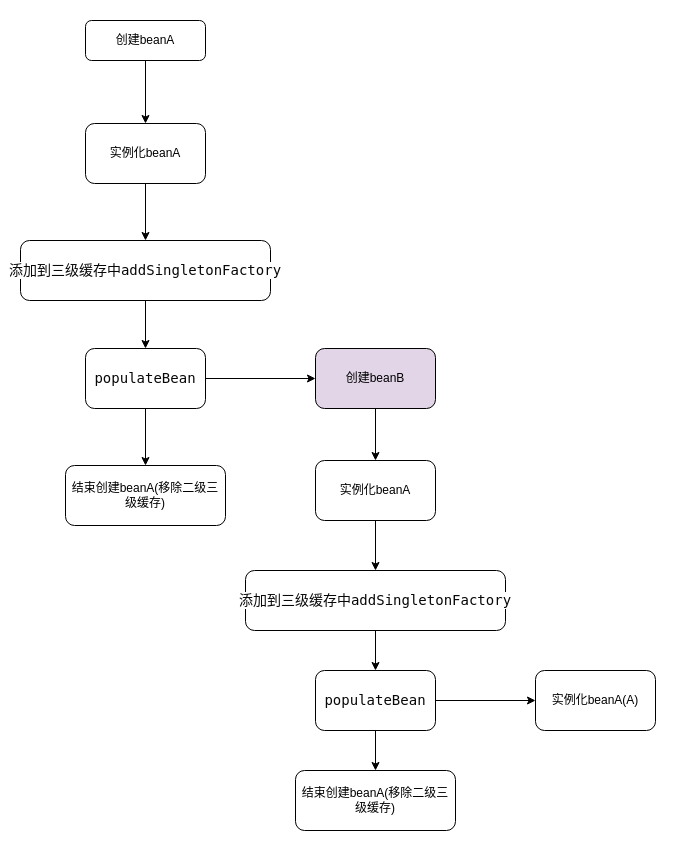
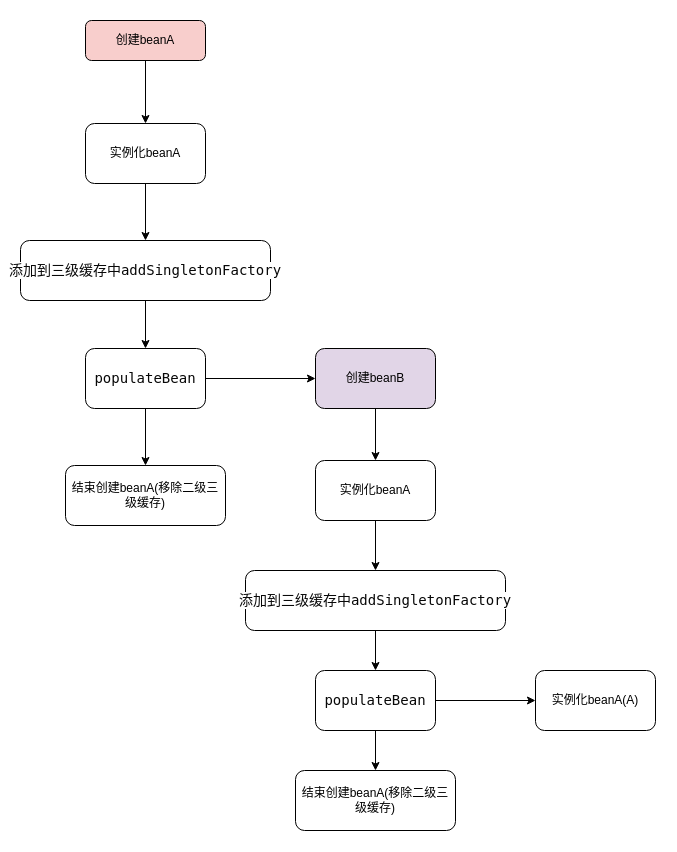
node "创建beanA": fillcolor #ffffff -> #f8cecc
